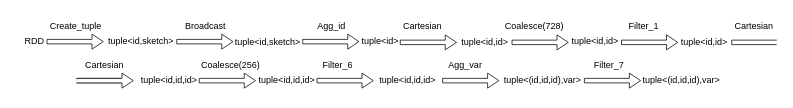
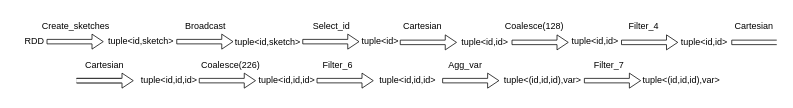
node "Create_tuple": label "Create_tuple" -> "Create_sketches"
node "Agg_id": label "Agg_id" -> "Select_id"
node "Coalesce(728)": label "Coalesce(728)" -> "Coalesce(128)"
node "Filter_1": label "Filter_1" -> "Filter_4"
node "Coalesce(256)": label "Coalesce(256)" -> "Coalesce(226)"
